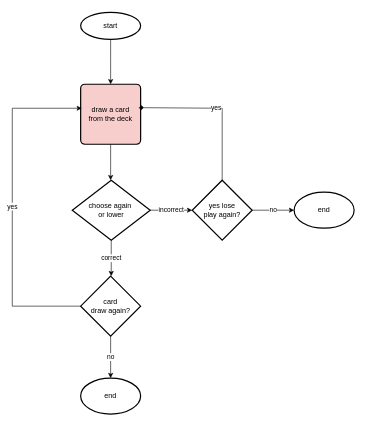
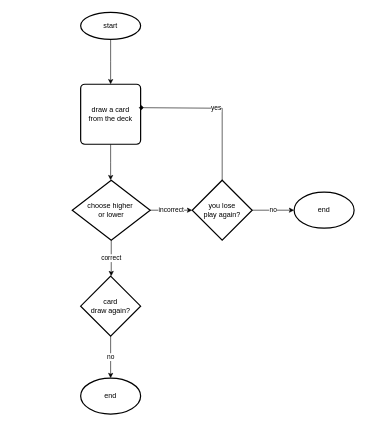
node "draw a card from the deck": fillcolor #f8cecc -> #ffffff
edge "card draw again?" -> "draw a card from the deck": removed, label "yes"
node "choose again or lower": label "choose again or lower" -> "choose higher or lower"
node "yes lose play again?": label "yes lose play again?" -> "you lose play again?"
